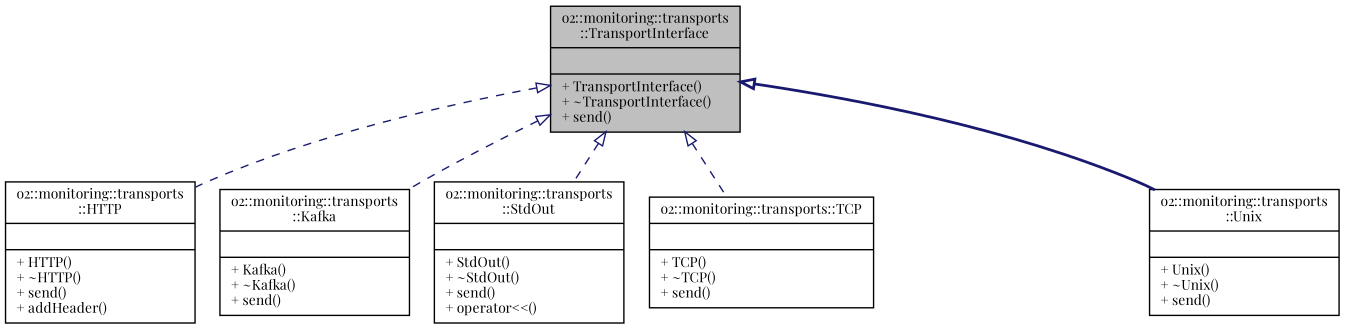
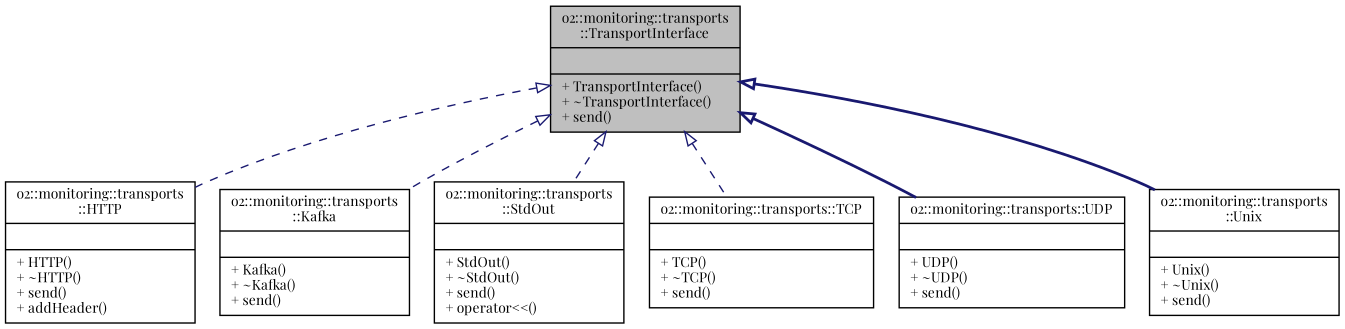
node "o2::monitoring::transports::UDP": added
